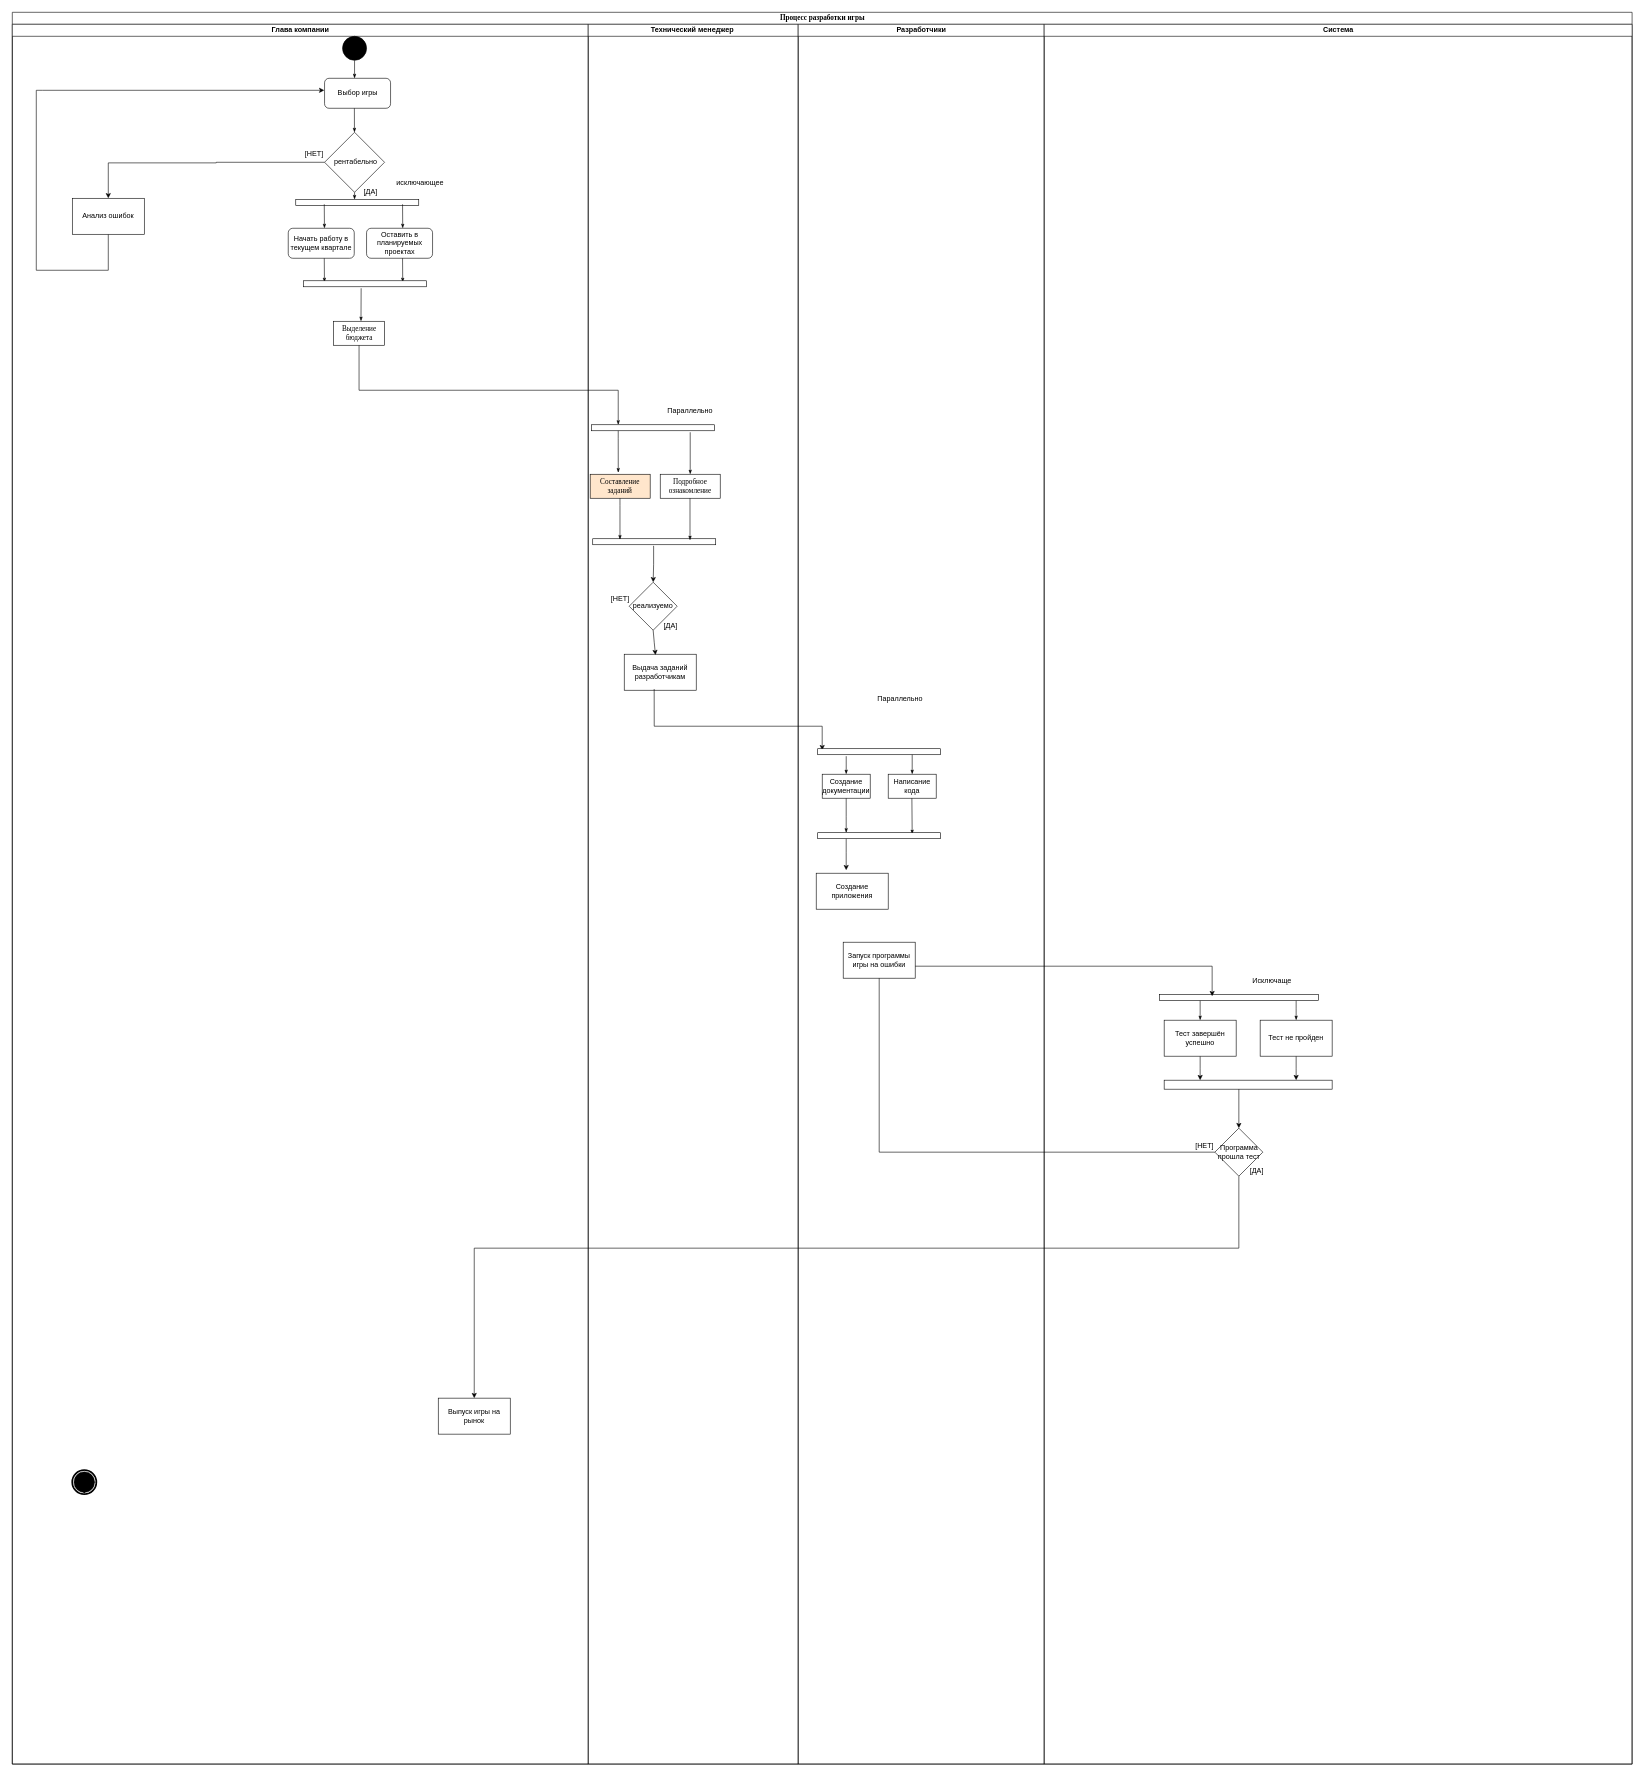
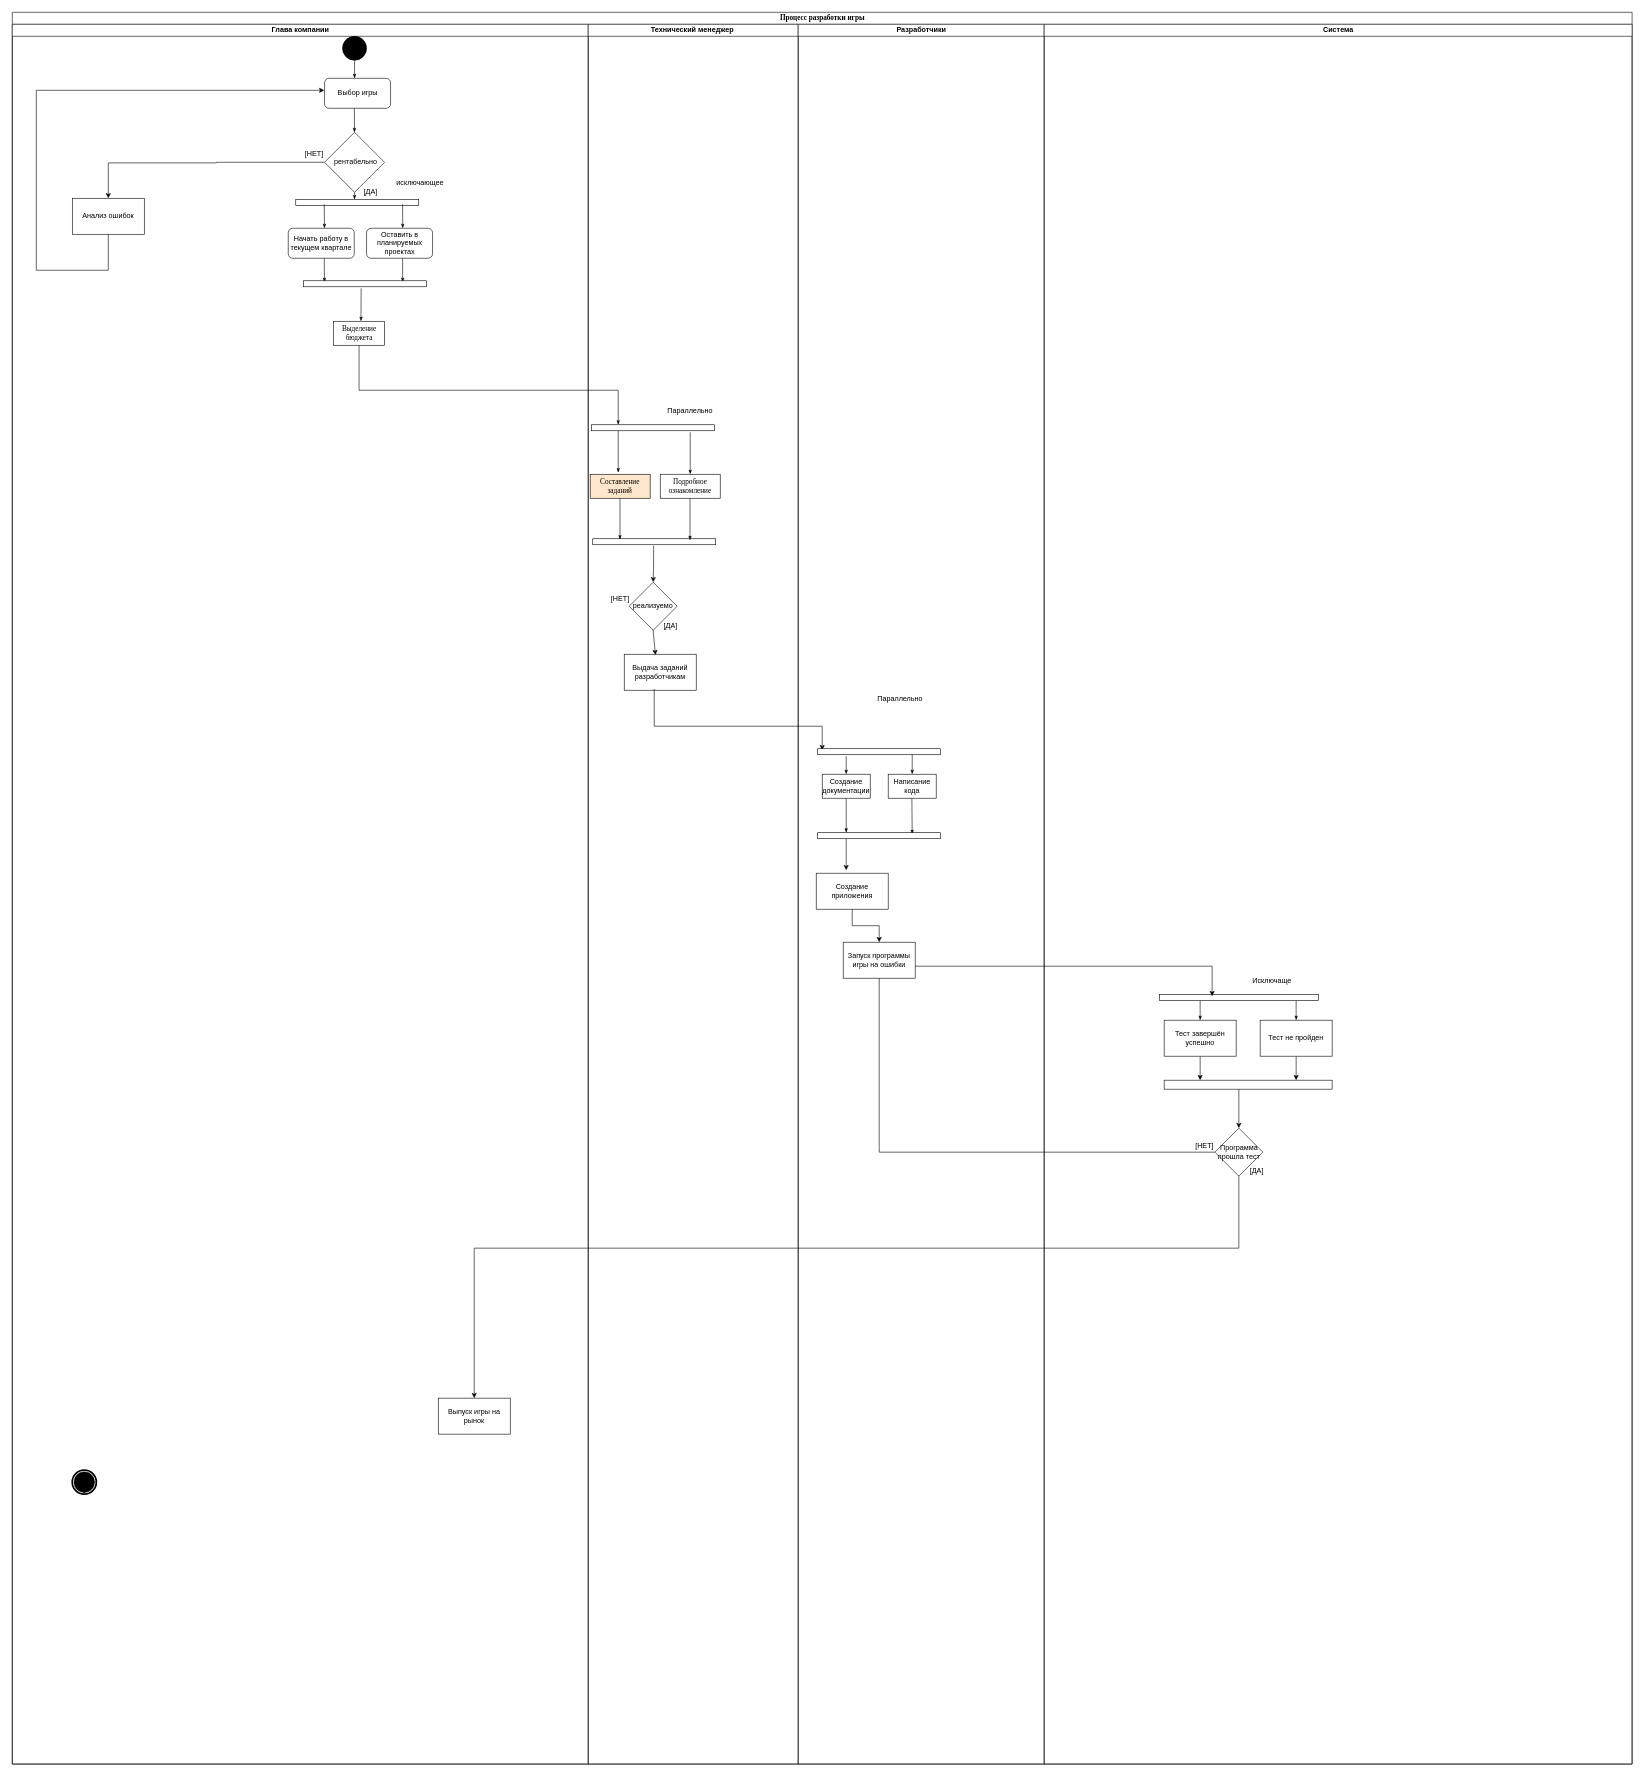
edge "Создание приложения" -> "Запуск программы игры на ошибки": added
